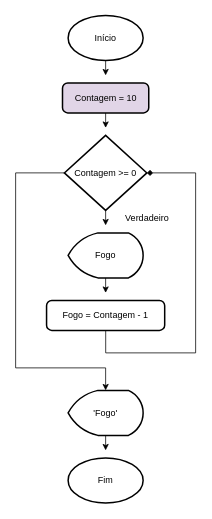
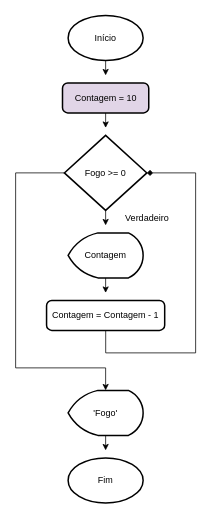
node "Contagem >= 0": label "Contagem >= 0" -> "Fogo >= 0"
node "Fogo": label "Fogo" -> "Contagem"
node "Fogo = Contagem - 1": label "Fogo = Contagem - 1" -> "Contagem = Contagem - 1"
